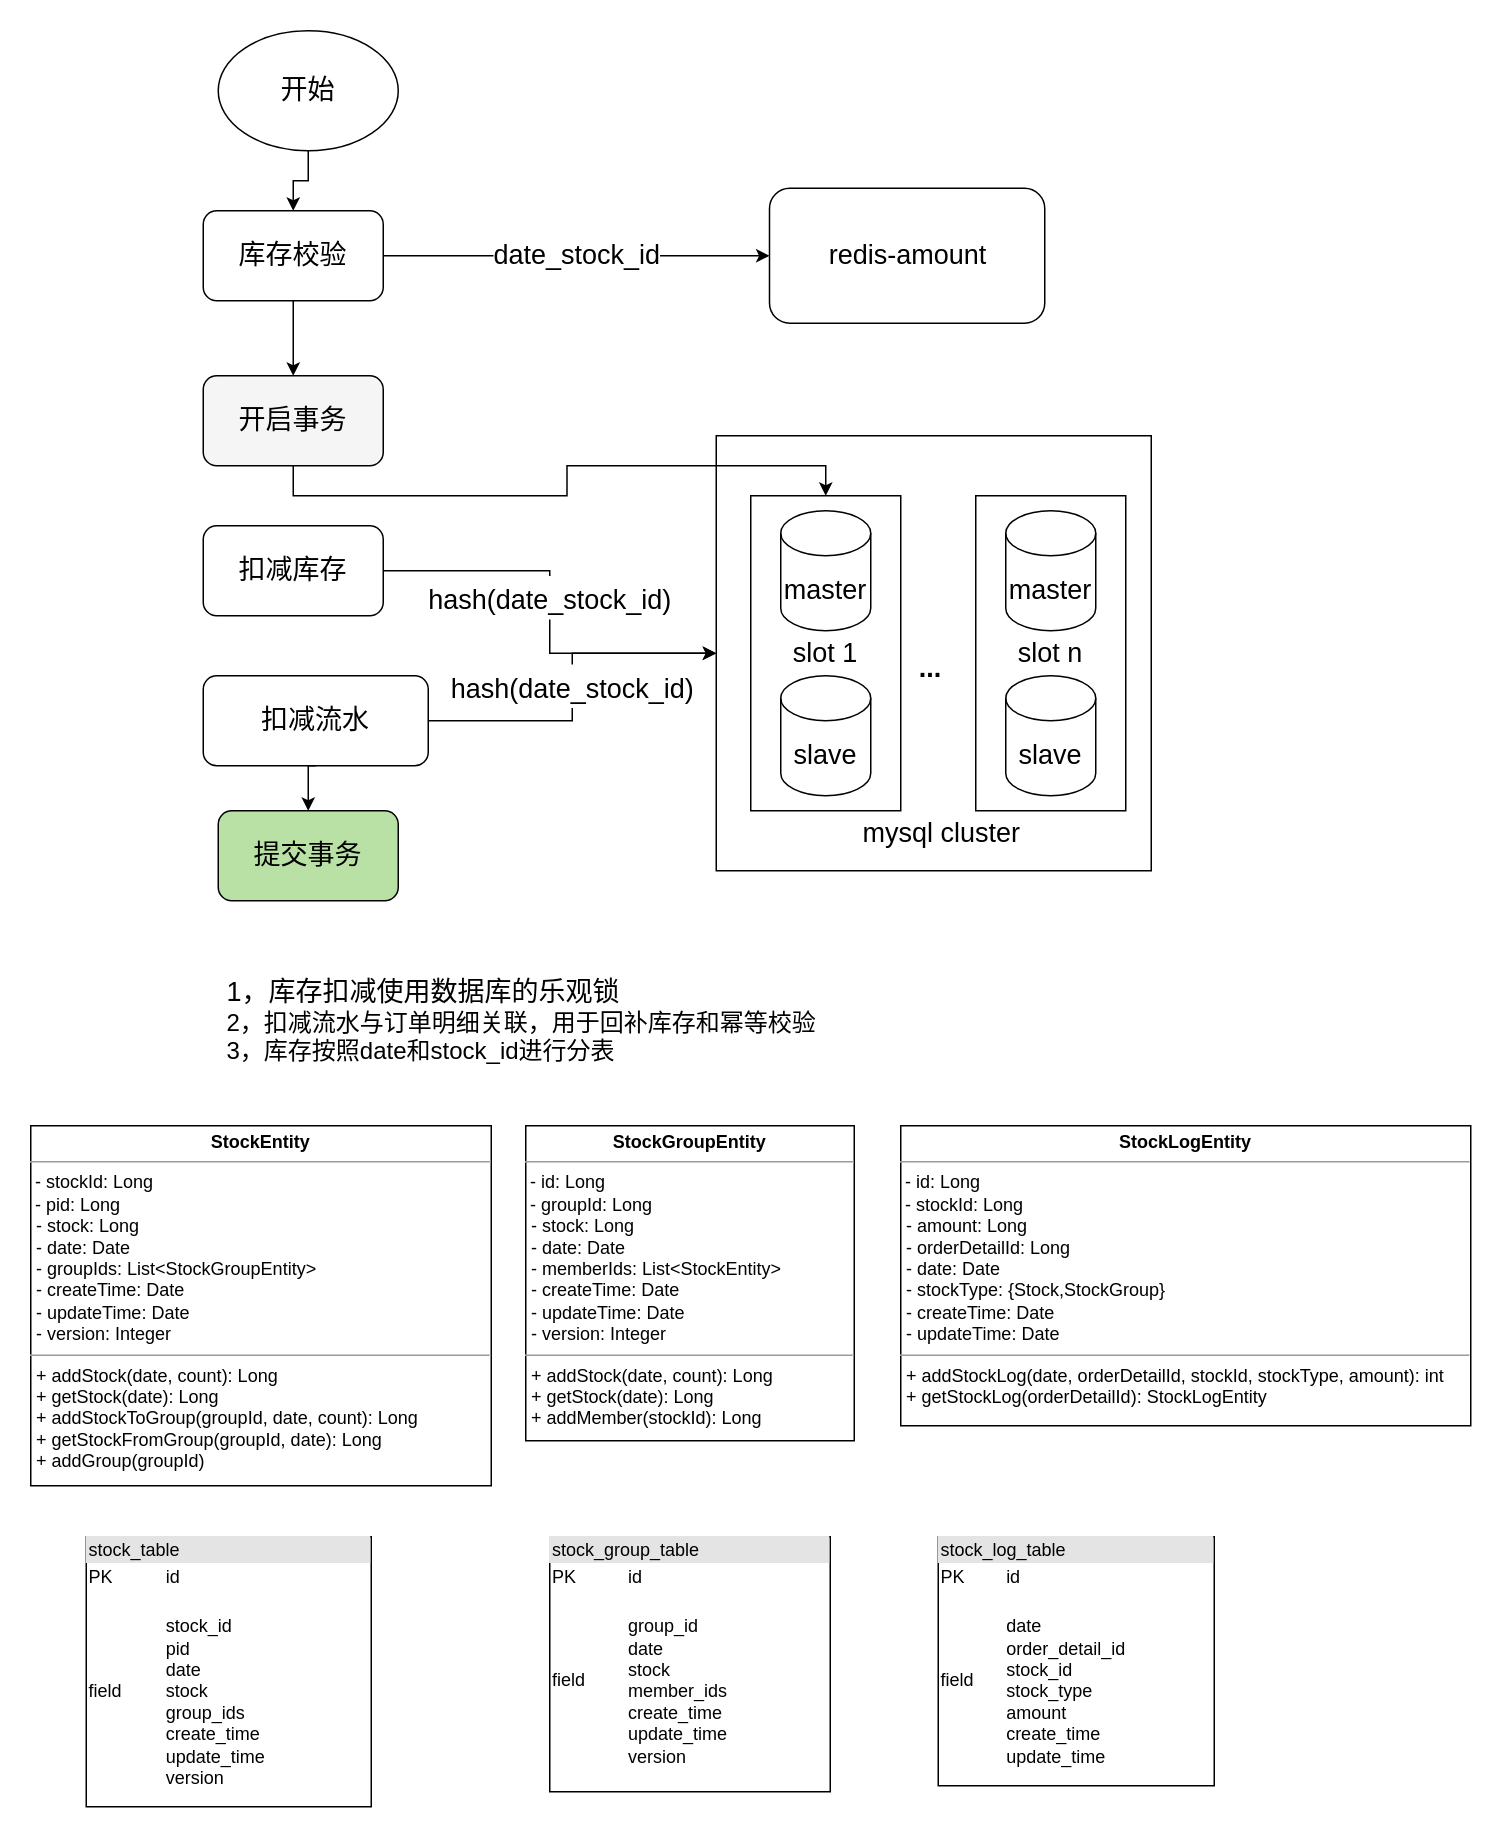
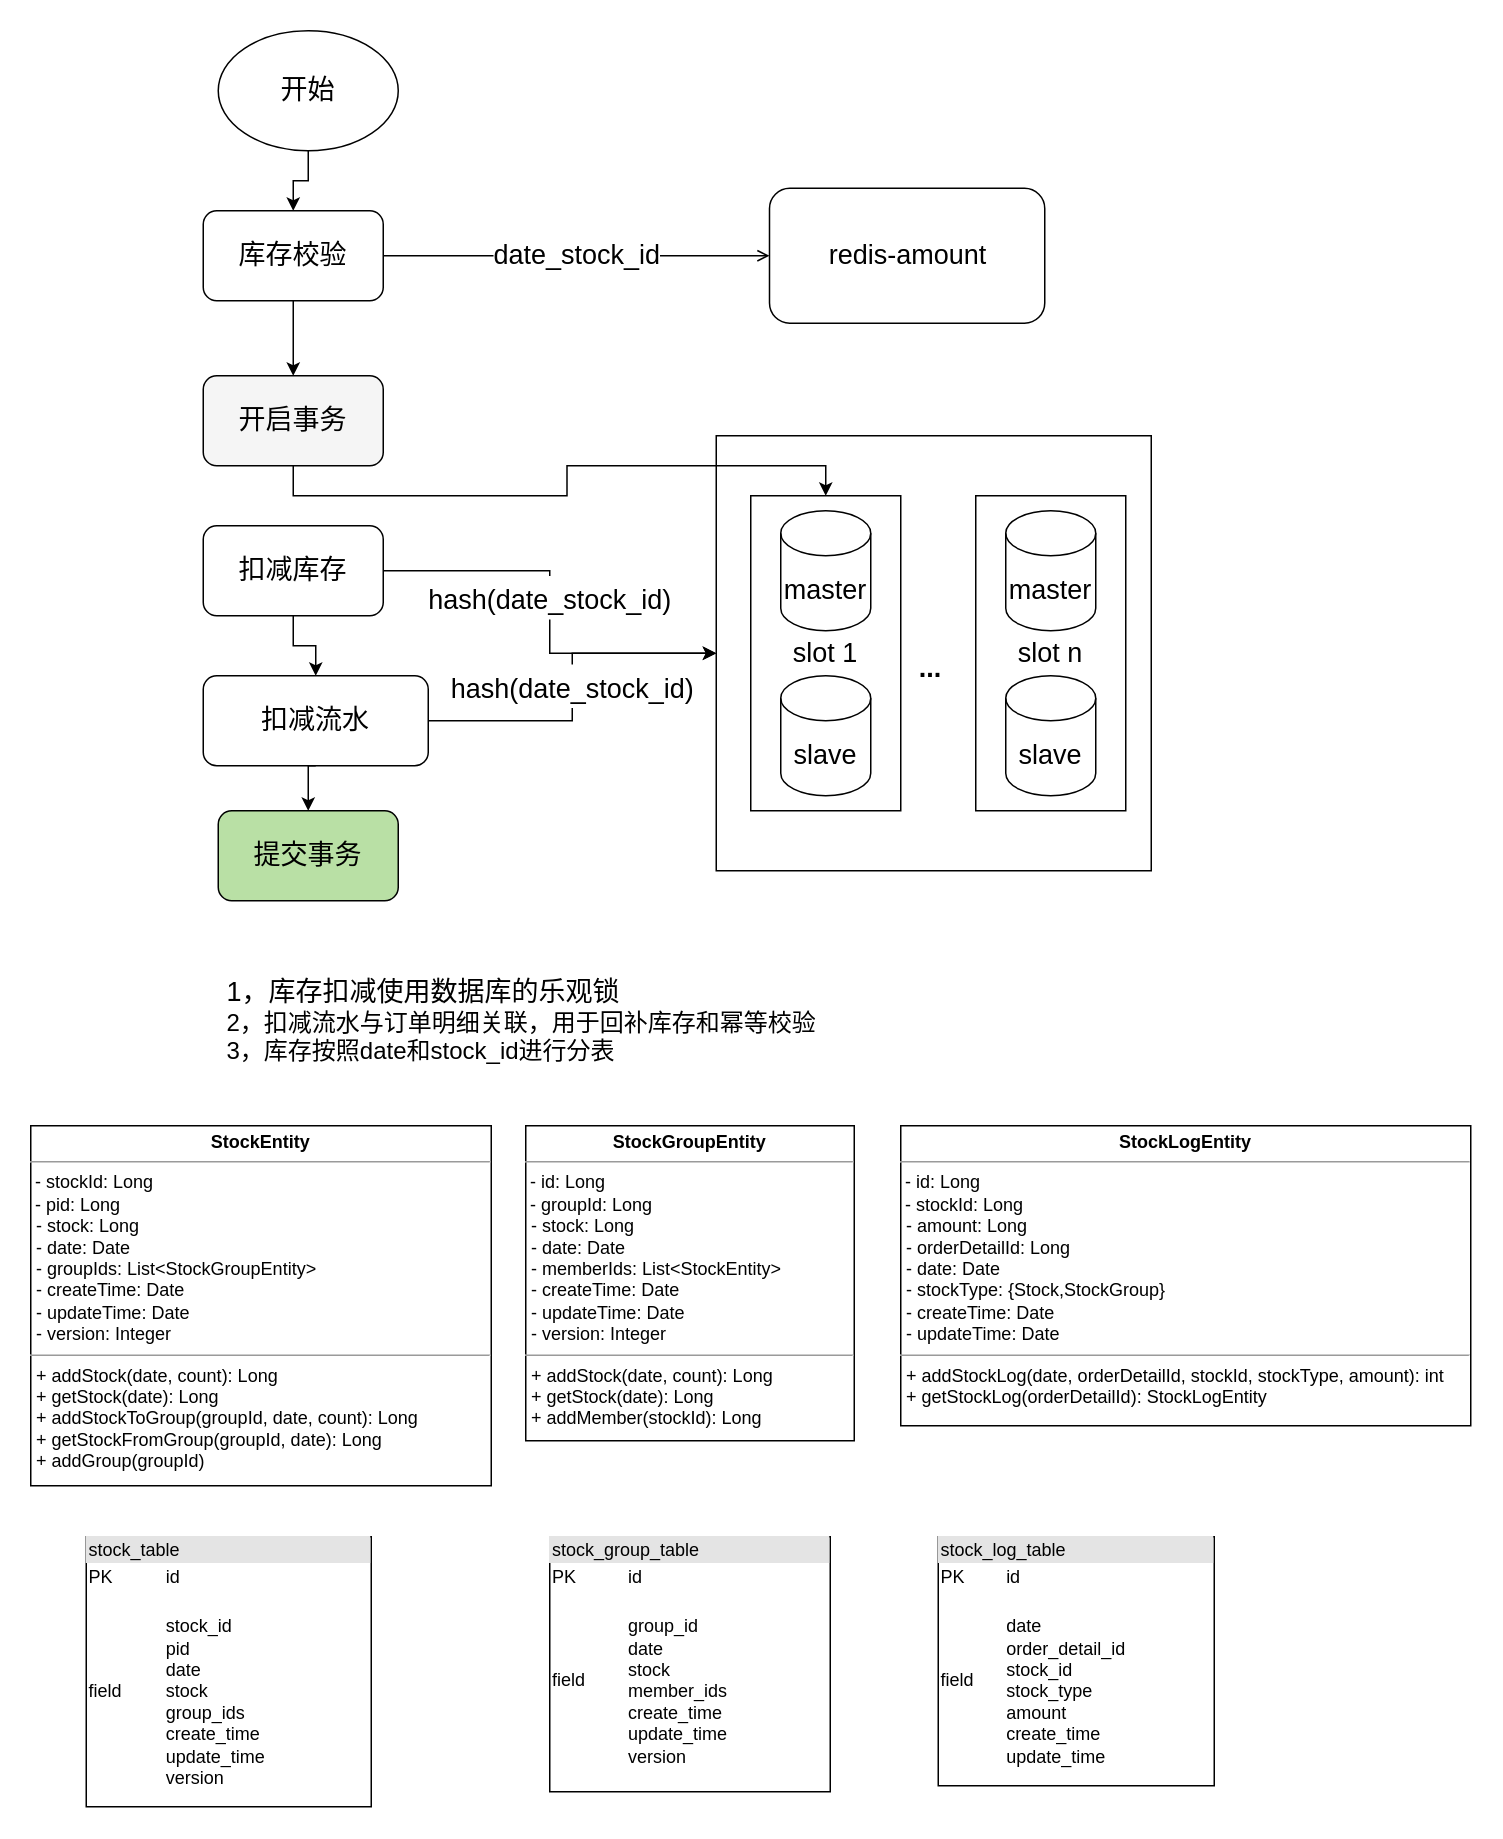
edge "库存校验" -> "redis-amount": arrowhead classic -> open
edge "扣减库存" -> "扣减流水": added
node "mysql cluster": removed
